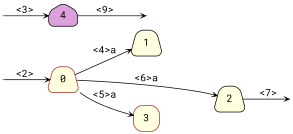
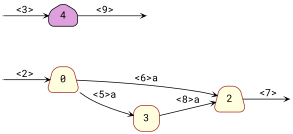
node "1": removed
node "2": color black -> brown
edge "3" -> "2": added, label "<8>a"
